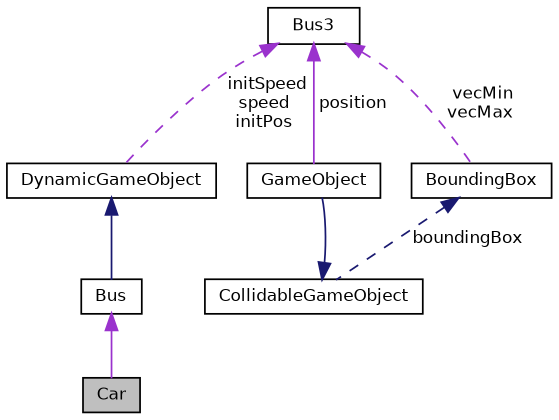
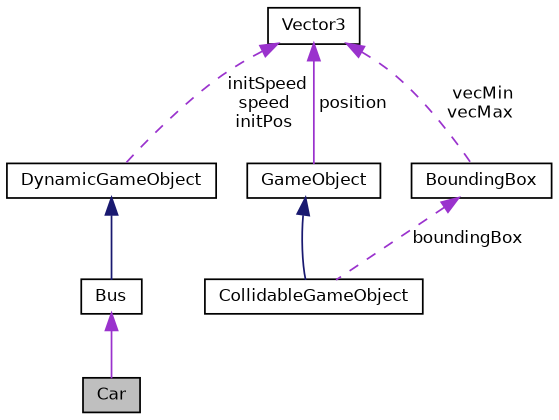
node "Bus3": label "Bus3" -> "Vector3"
edge "GameObject" -> "CollidableGameObject": reversed
edge "CollidableGameObject" -> "BoundingBox": color midnightblue -> darkorchid3
